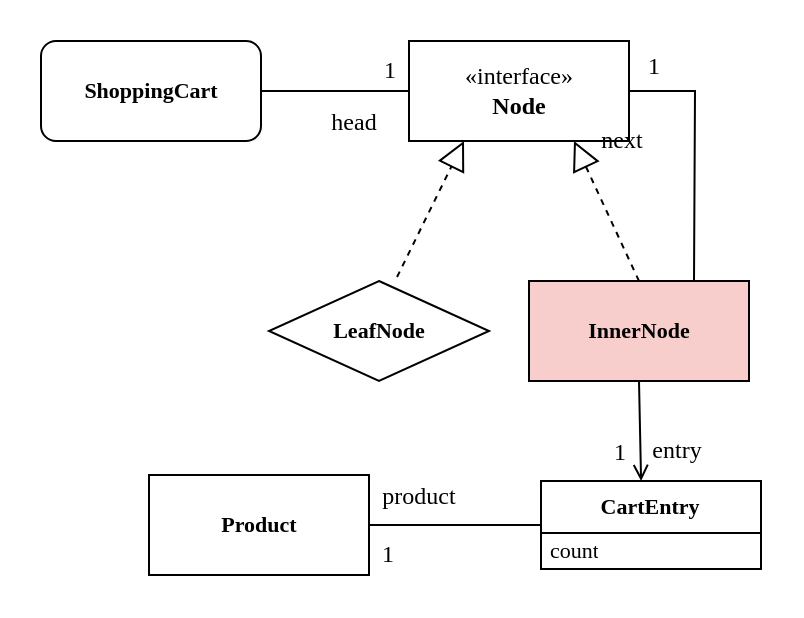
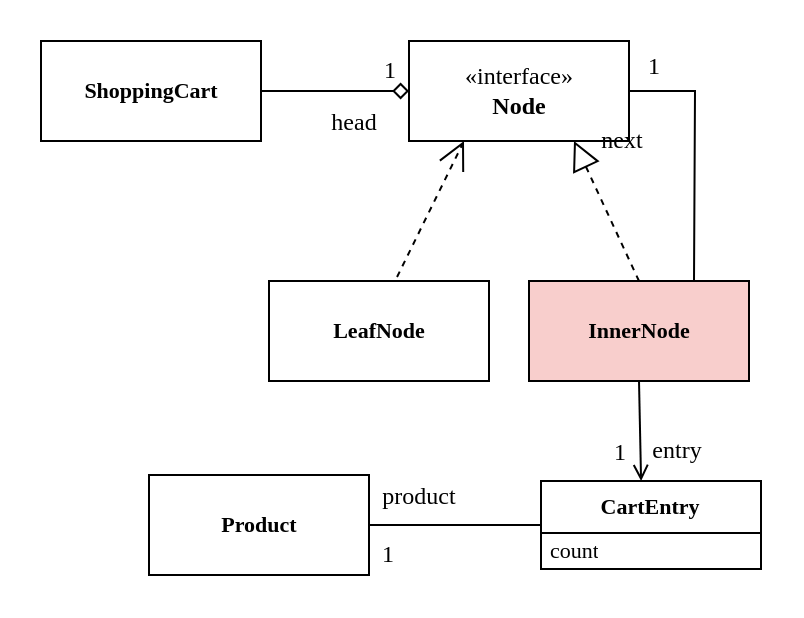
node "ShoppingCart": shape rounded rectangle -> rectangle
edge "ShoppingCart" -- "«interface» Node": arrowhead none -> diamond
edge "LeafNode" -> "«interface» Node": arrowhead block -> open
node "LeafNode": shape diamond -> rectangle
